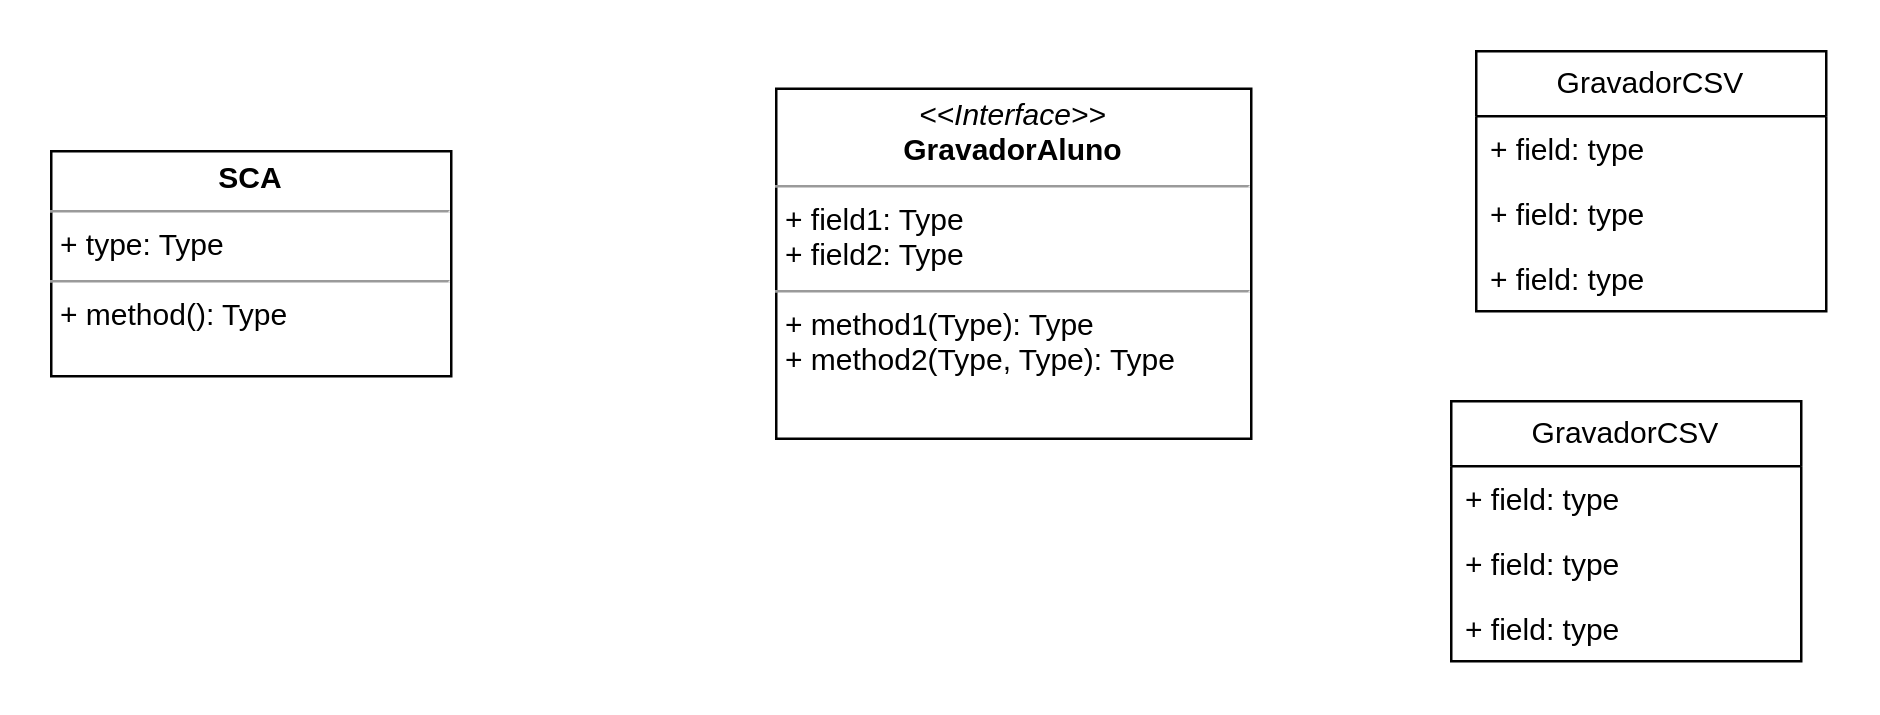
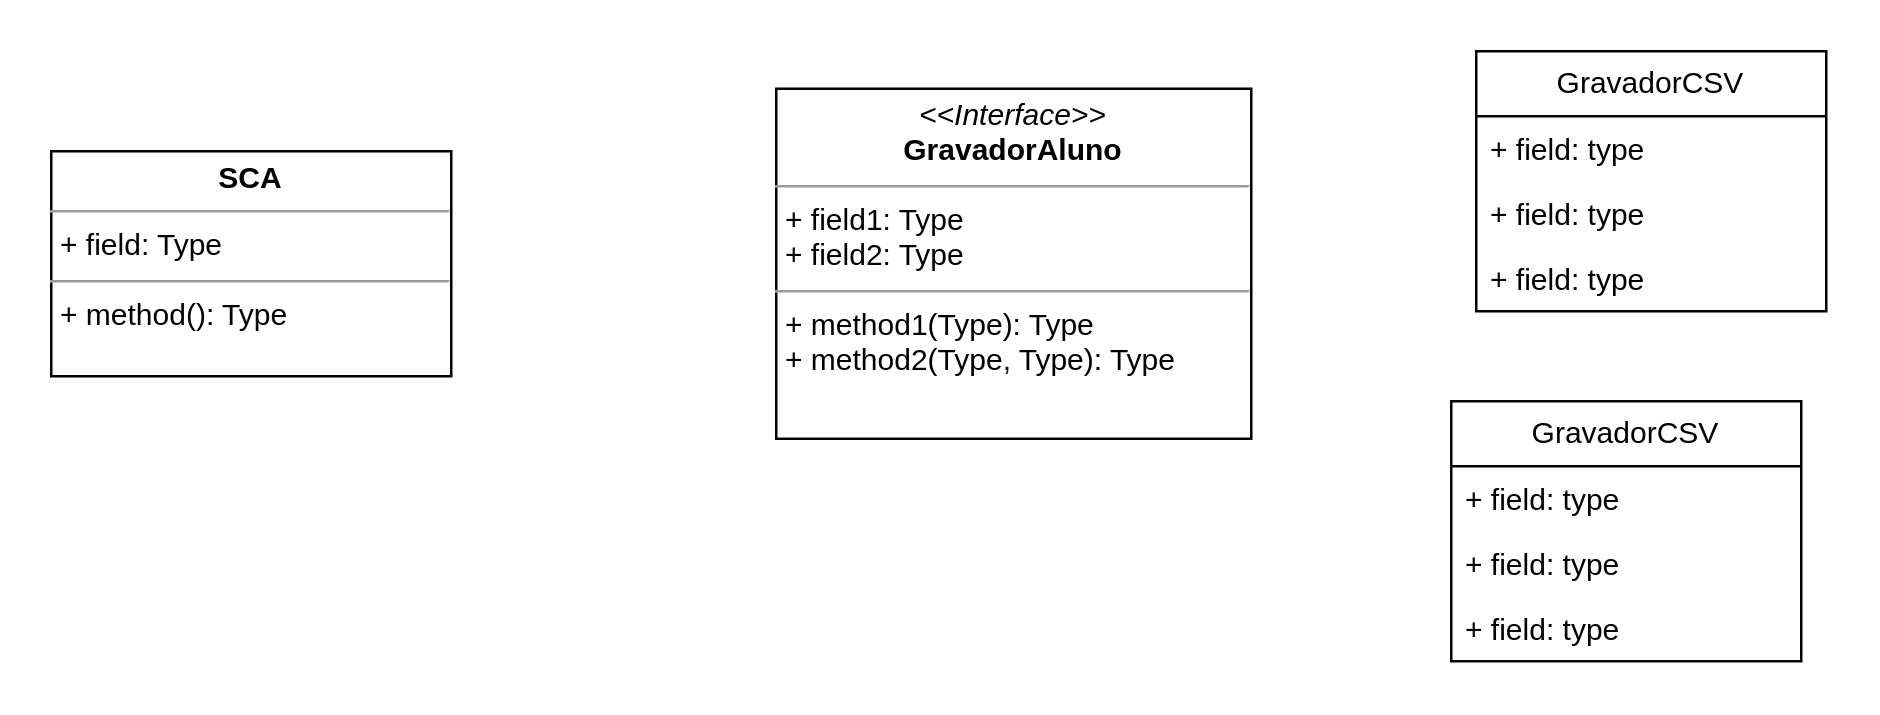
node "SCA + type: Type + method(): Type": label "SCA + type: Type + method(): Type" -> "SCA + field: Type + method(): Type"
